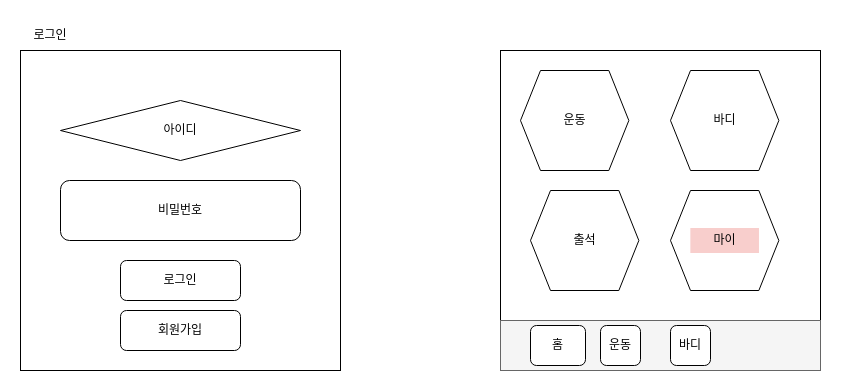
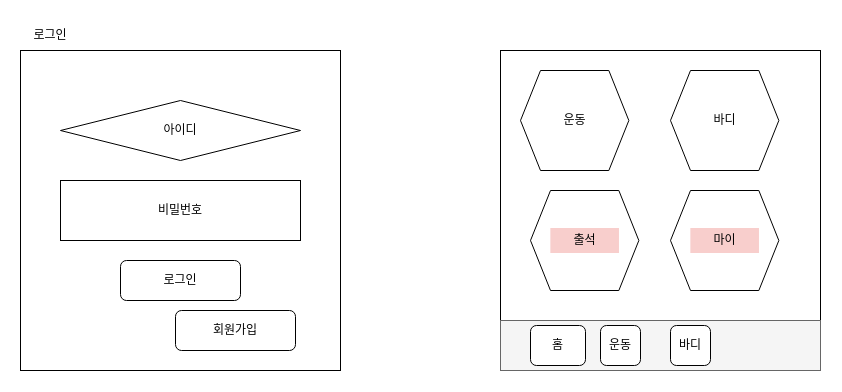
node "비밀번호": shape rounded rectangle -> rectangle
node "출석": fillcolor #ffffff -> #f8cecc
node "회원가입": moved (181, 331) -> (236, 331)
